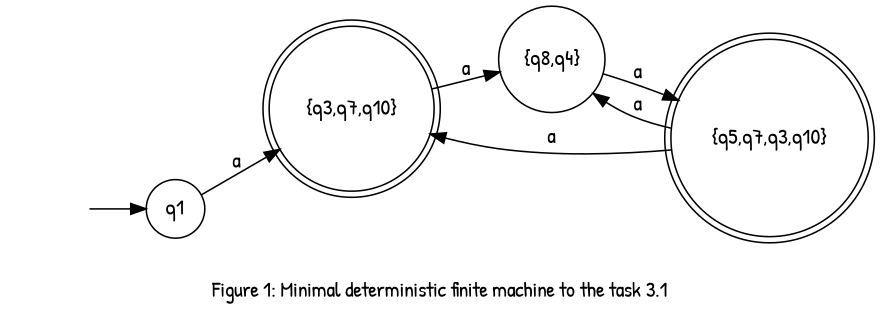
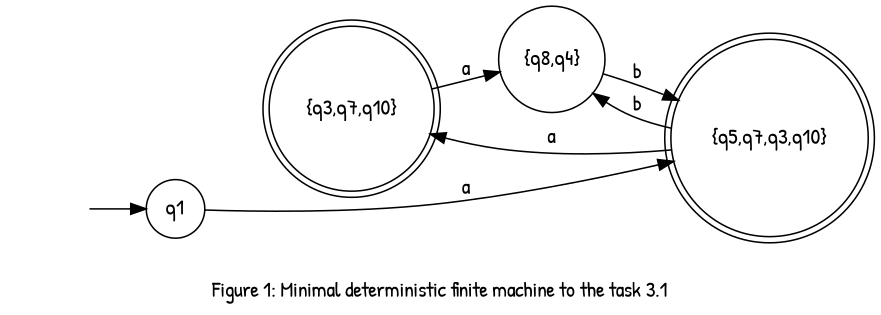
edge "{q8,q4}" -> "{q5,q7,q3,q10}": label "a" -> "b"
edge "{q5,q7,q3,q10}" -> "{q8,q4}": label "a" -> "b"
edge "q1" -> "{q3,q7,q10}": now "q1" -> "{q5,q7,q3,q10}"
